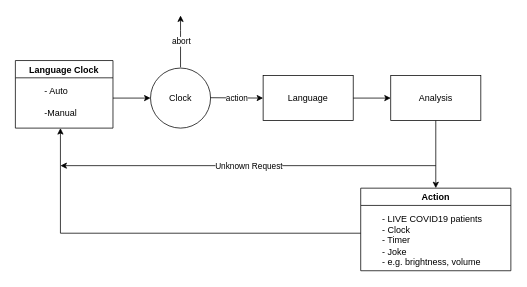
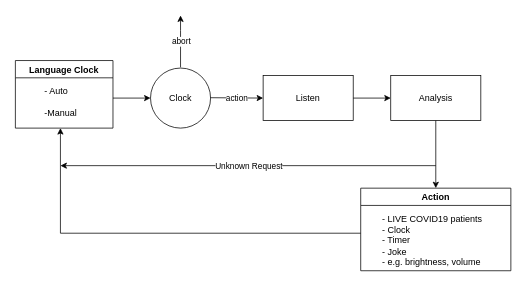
node "Language": label "Language" -> "Listen"
